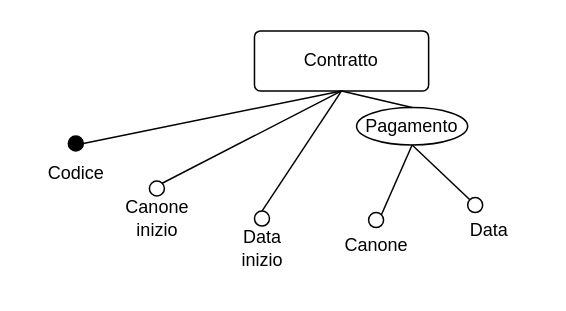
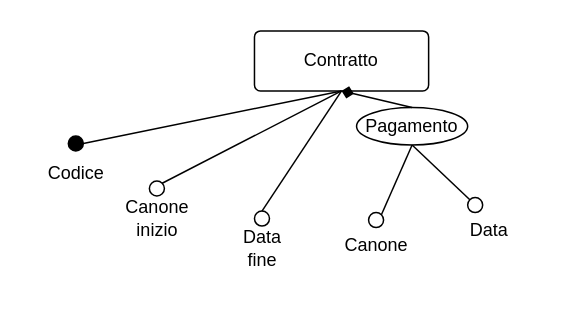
edge "Contratto" -- "Pagamento": arrowhead none -> diamond
node "Data inizio": label "Data inizio" -> "Data fine"
